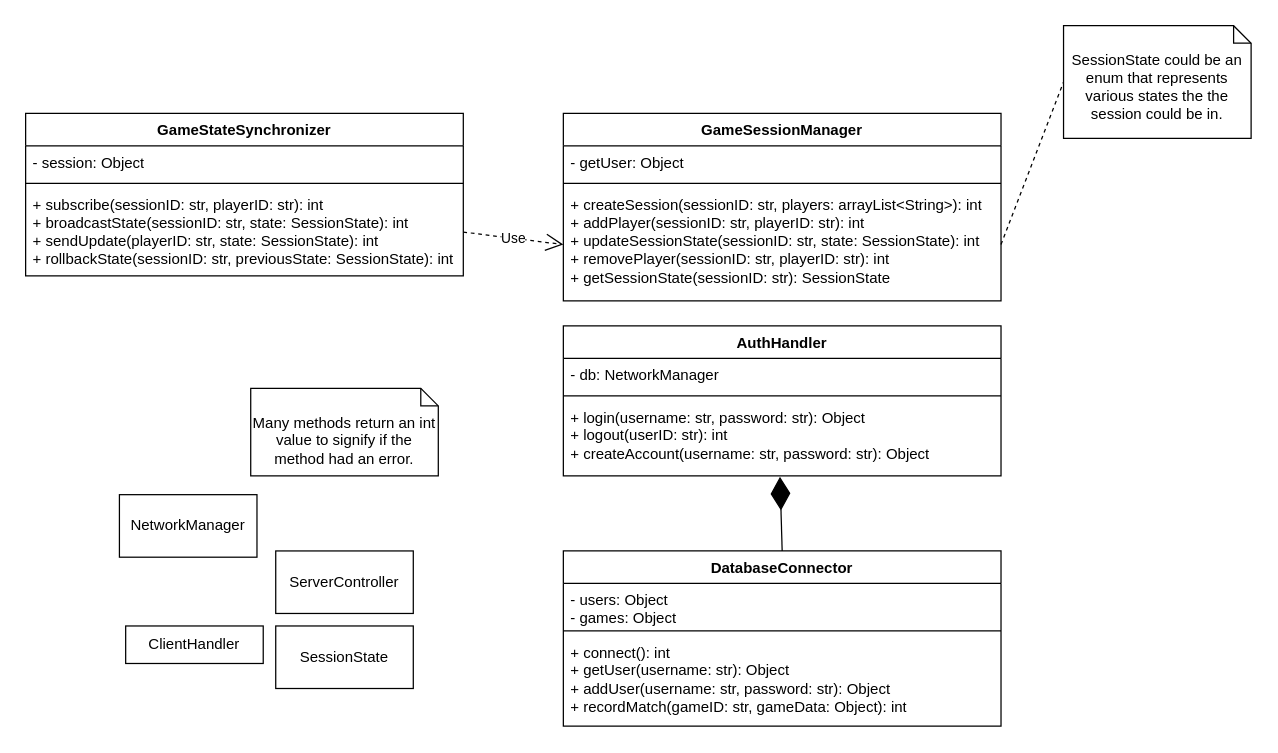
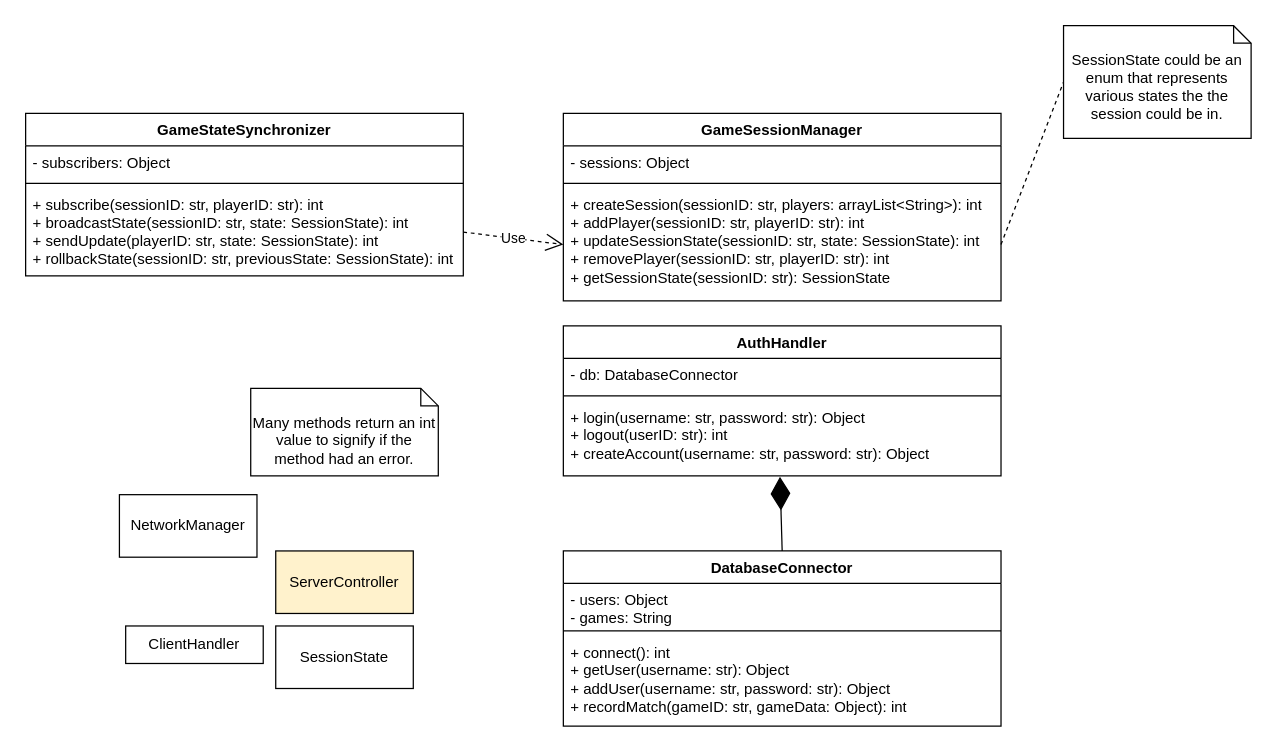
node "- session: Object": label "- session: Object" -> "- subscribers: Object"
node "- getUser: Object": label "- getUser: Object" -> "- sessions: Object"
node "- db: NetworkManager": label "- db: NetworkManager" -> "- db: DatabaseConnector"
node "ServerController": fillcolor #ffffff -> #fff2cc
node "- users: Object - games: Object": label "- users: Object - games: Object" -> "- users: Object - games: String"
